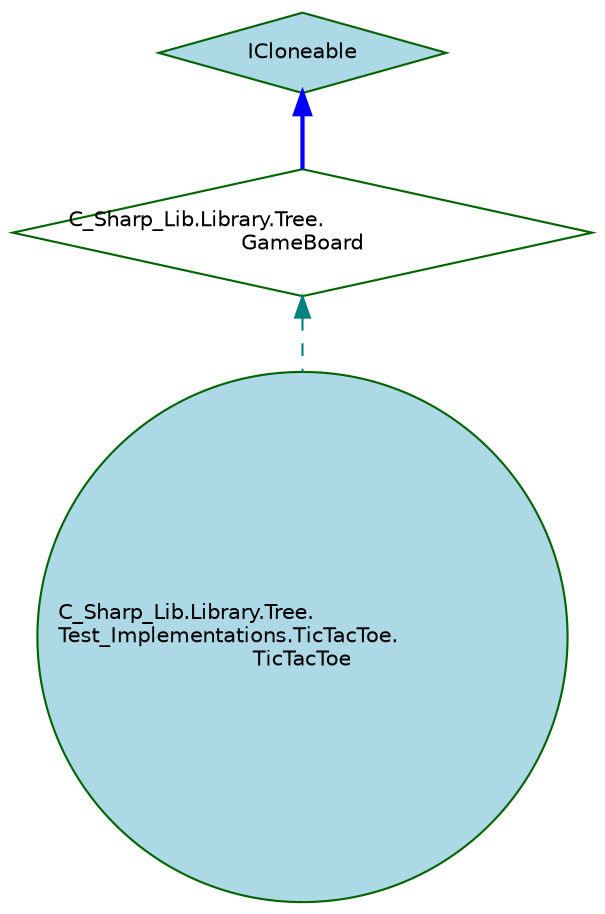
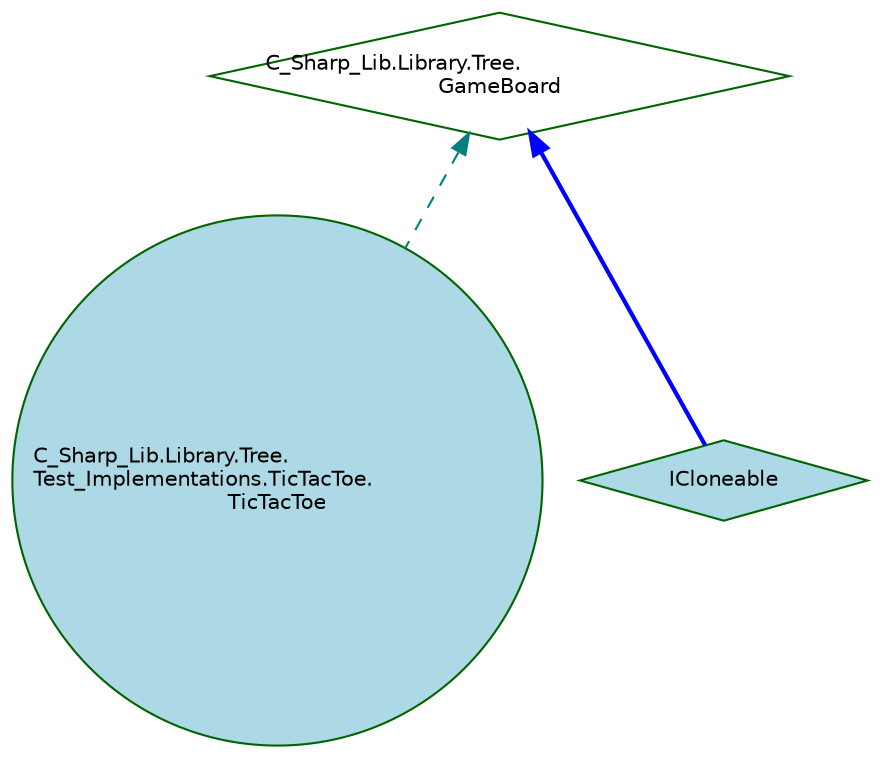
edge "C_Sharp_Lib.Library.Tree. GameBoard" -> "ICloneable": reversed
